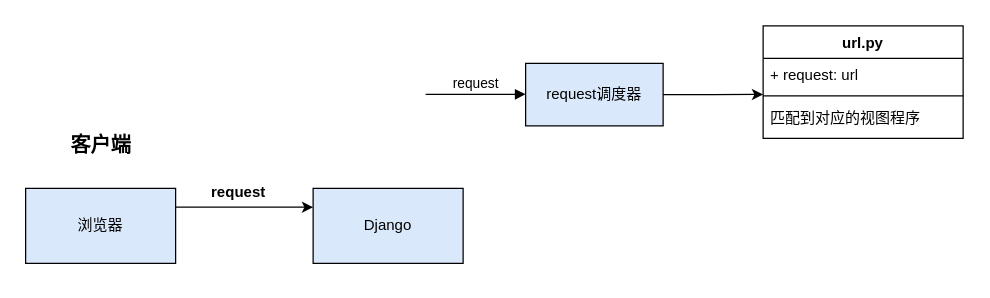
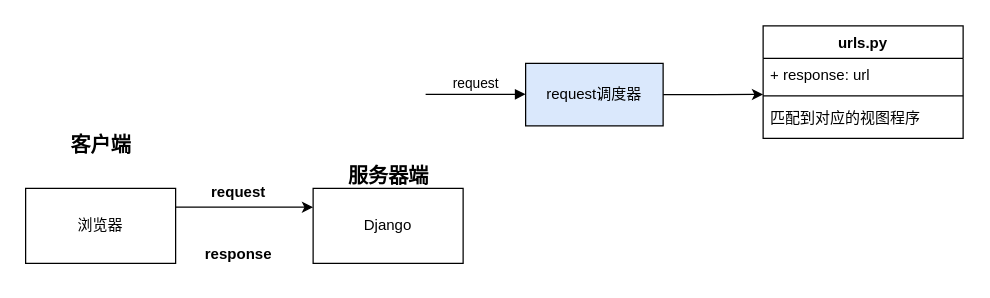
node "url.py": label "url.py" -> "urls.py"
node "+ request: url": label "+ request: url" -> "+ response: url"
node "服务器端": added
node "浏览器": fillcolor #dae8fc -> #ffffff
node "Django": fillcolor #dae8fc -> #ffffff
node "response": added
